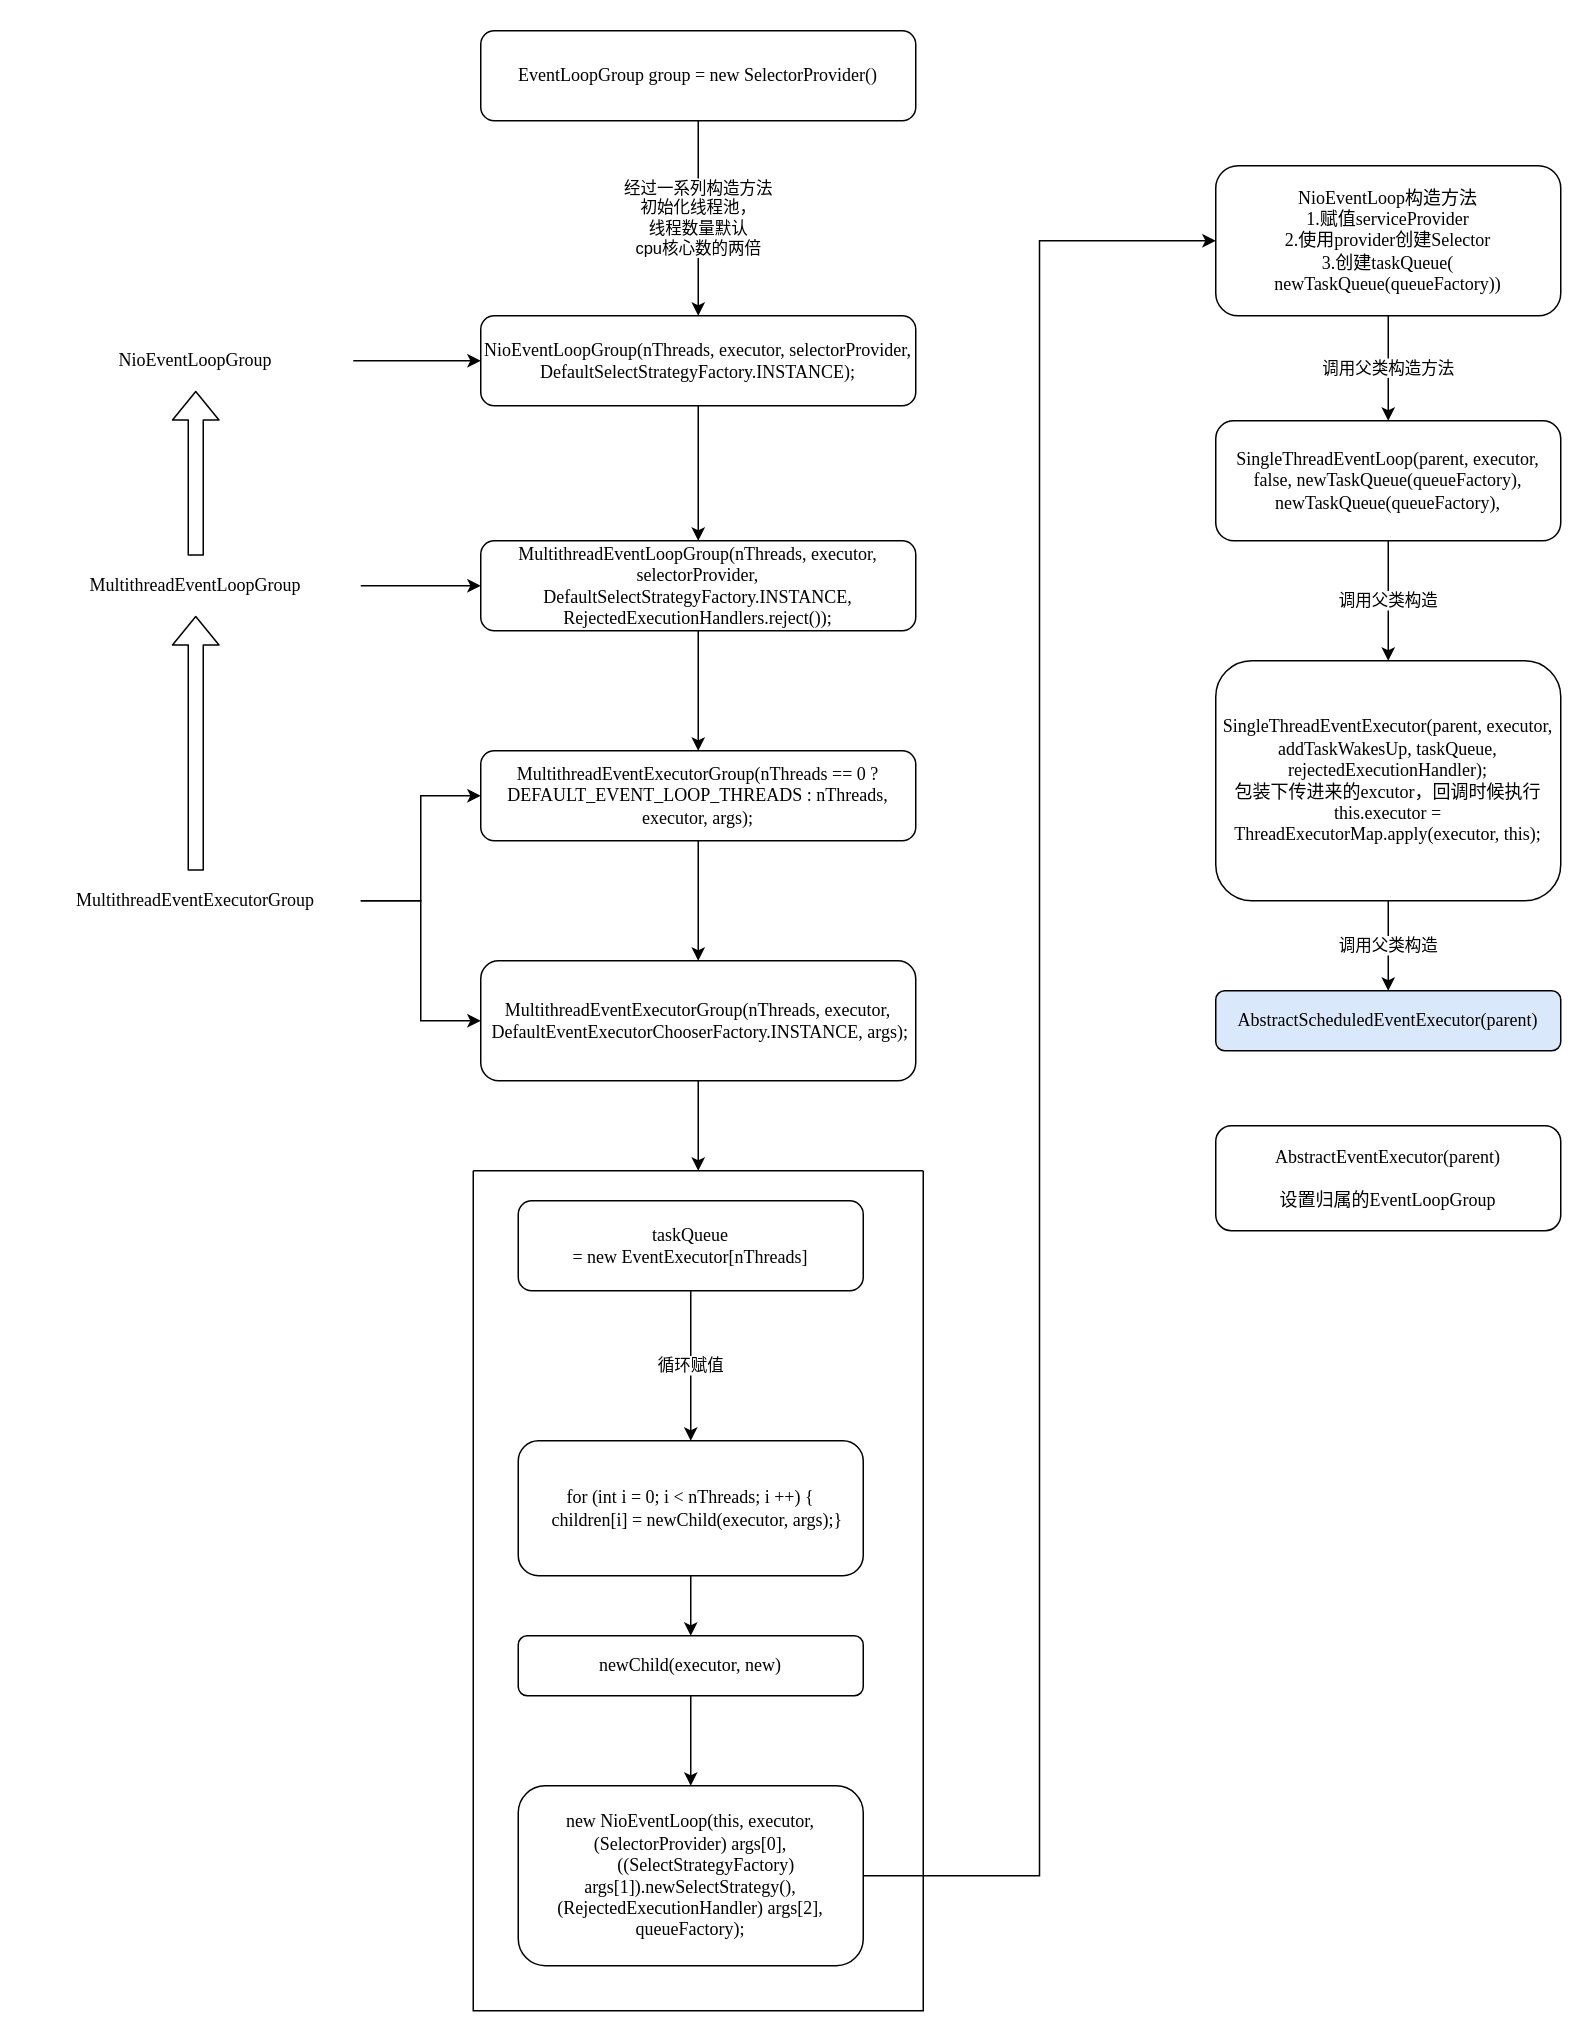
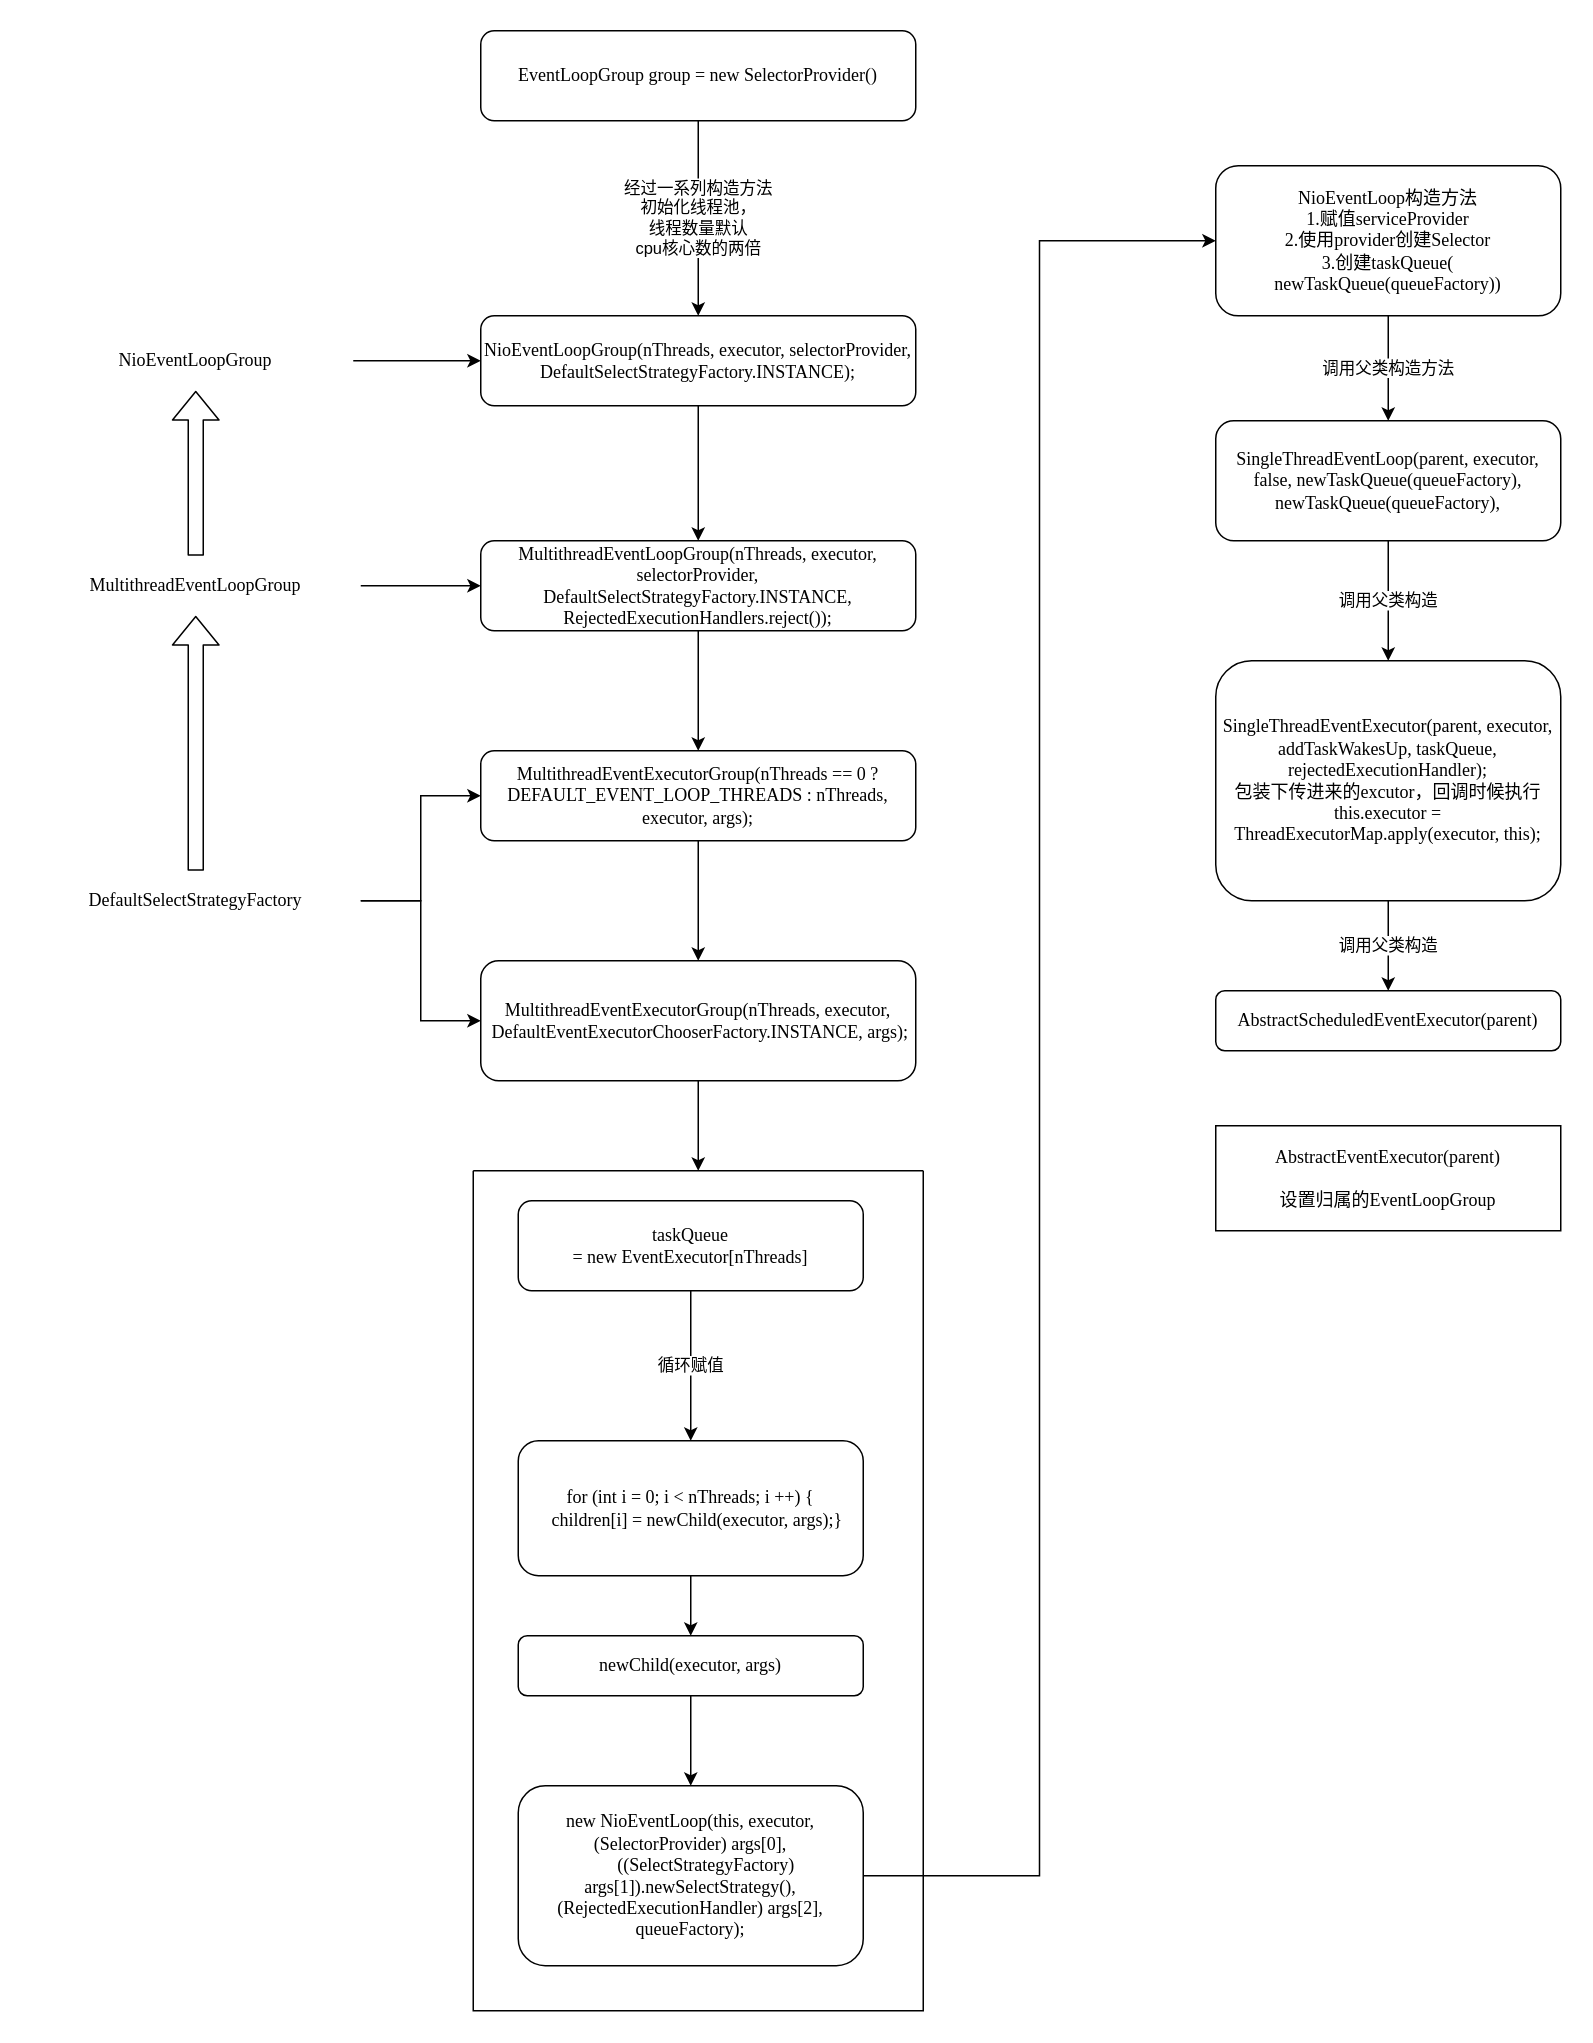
node "MultithreadEventExecutorGroup": label "MultithreadEventExecutorGroup" -> "DefaultSelectStrategyFactory"
node "AbstractScheduledEventExecutor(parent)": fillcolor #dae8fc -> #ffffff
node "AbstractEventExecutor(parent) 设置归属的EventLoopGroup": shape rounded rectangle -> rectangle
node "newChild(executor, new)": label "newChild(executor, new)" -> "newChild(executor, args)"
